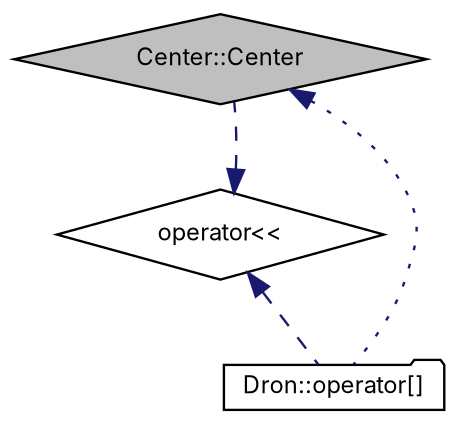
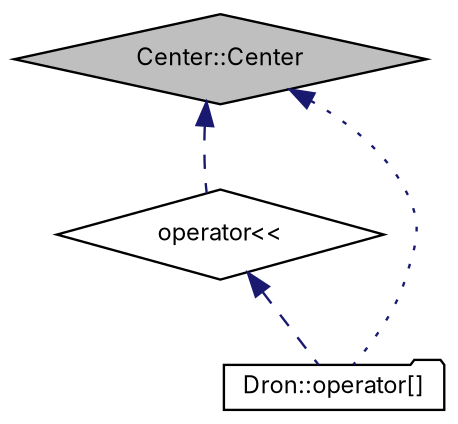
edge "Center::Center" -> "operator<<": reversed
